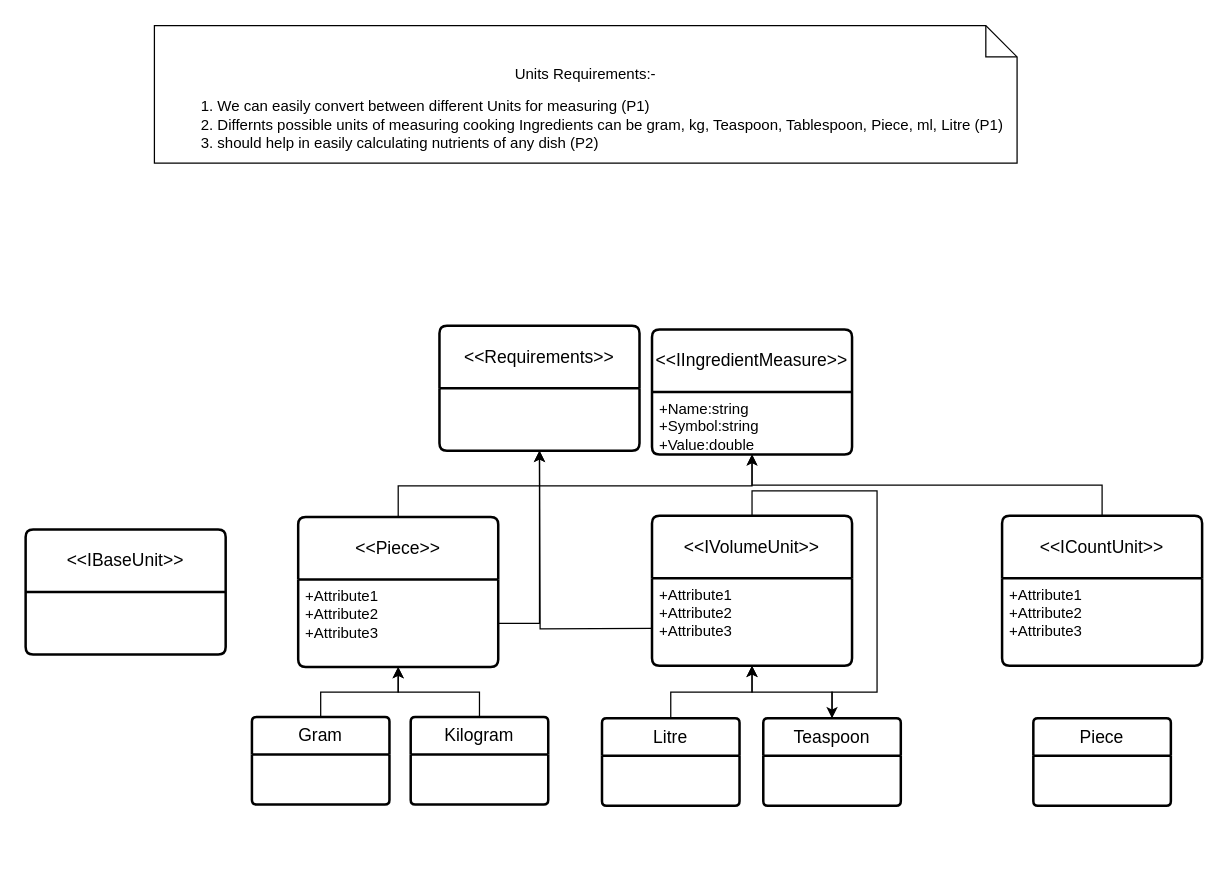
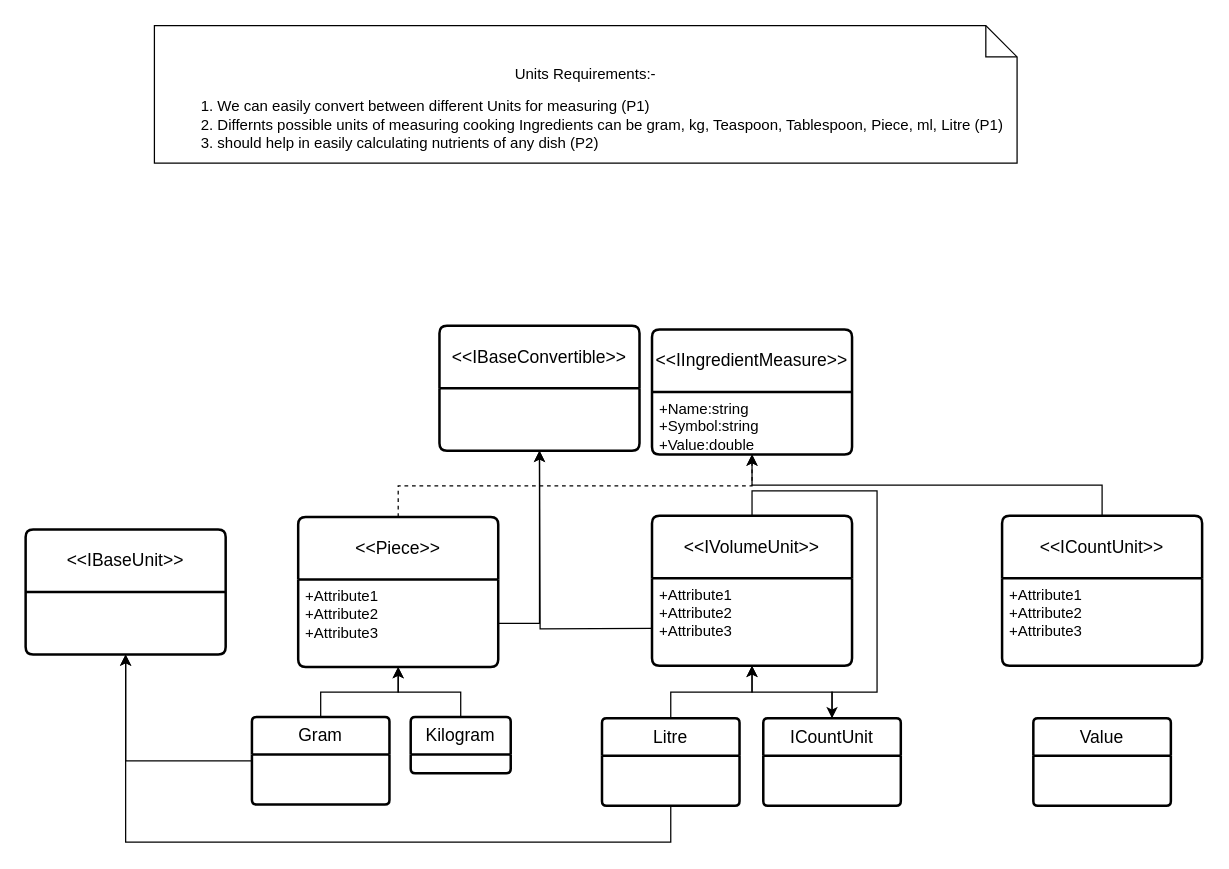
node "<<Requirements>>": label "<<Requirements>>" -> "<<IBaseConvertible>>"
edge "<<ICountUnit>>" -> "+Name:string +Symbol:string +Value:double": arrowhead open -> classic
edge "<<Piece>>" -> "+Name:string +Symbol:string +Value:double": style solid -> dashed
node "Teaspoon": label "Teaspoon" -> "ICountUnit"
node "Piece": label "Piece" -> "Value"
edge "Gram" -> "<<IBaseUnit>>": added
node "Kilogram": size 138x88 -> 100x56
edge "Litre" -> "<<IBaseUnit>>": added
